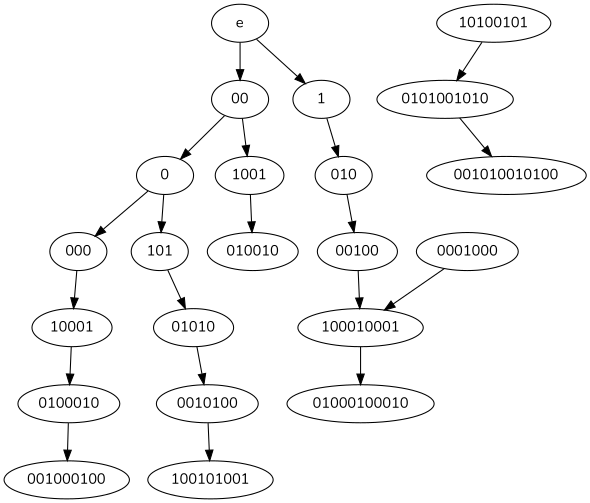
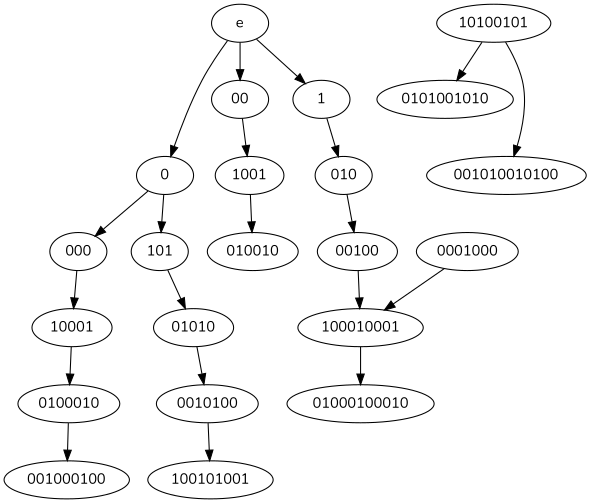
edge "0101001010" -> "001010010100": now "10100101" -> "001010010100"
edge "00" -> "0": now "e" -> "0"
